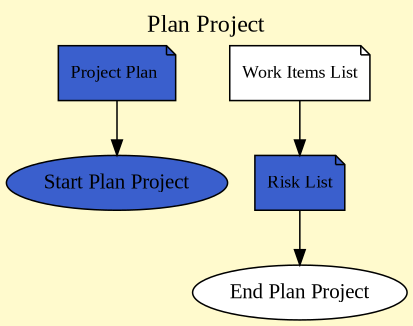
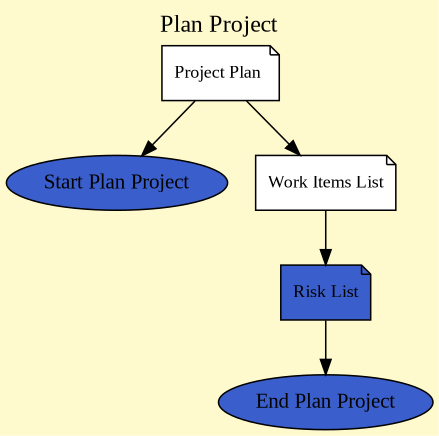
node "Project Plan": fillcolor royalblue3 -> white
edge "Project Plan" -> "Work Items List": added
node "End Plan Project": fillcolor white -> royalblue3
